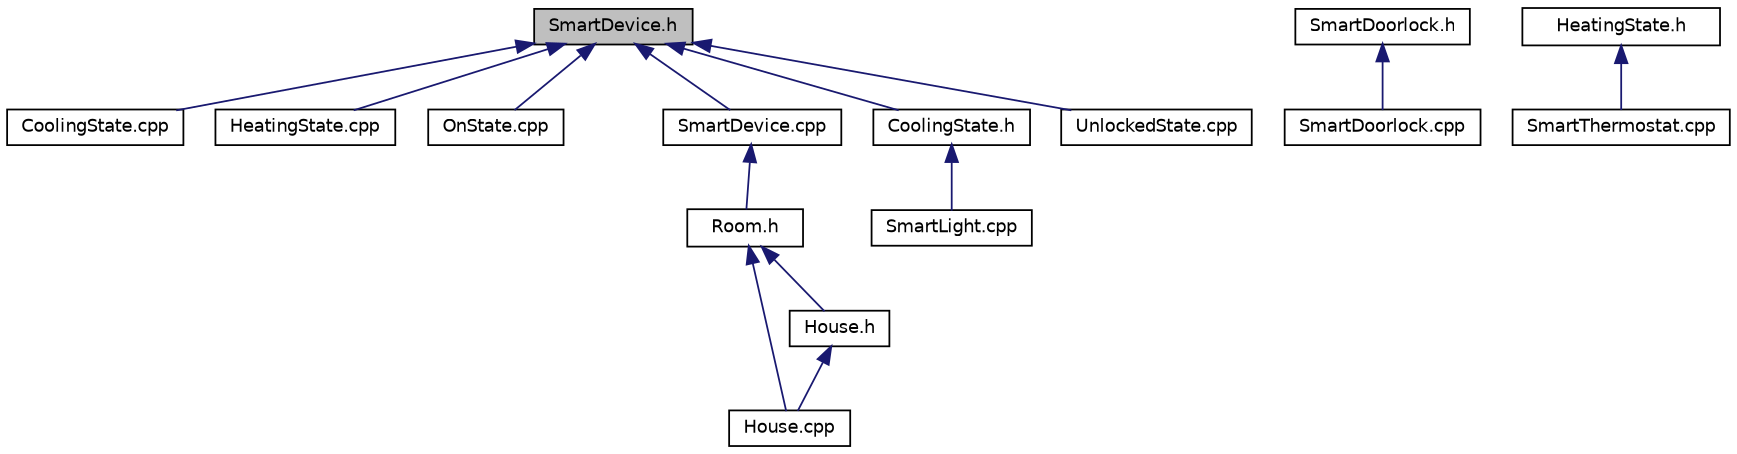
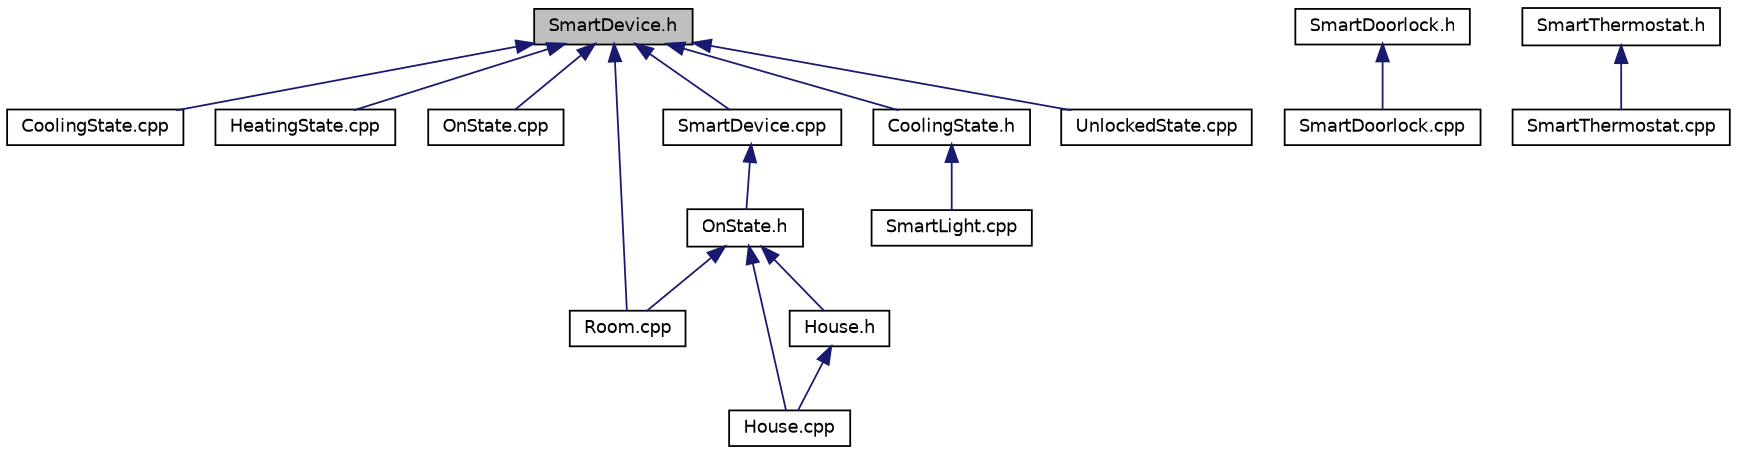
node "HeatingState.h": label "HeatingState.h" -> "SmartThermostat.h"
node "Room.h": label "Room.h" -> "OnState.h"
node "Room.cpp": added
